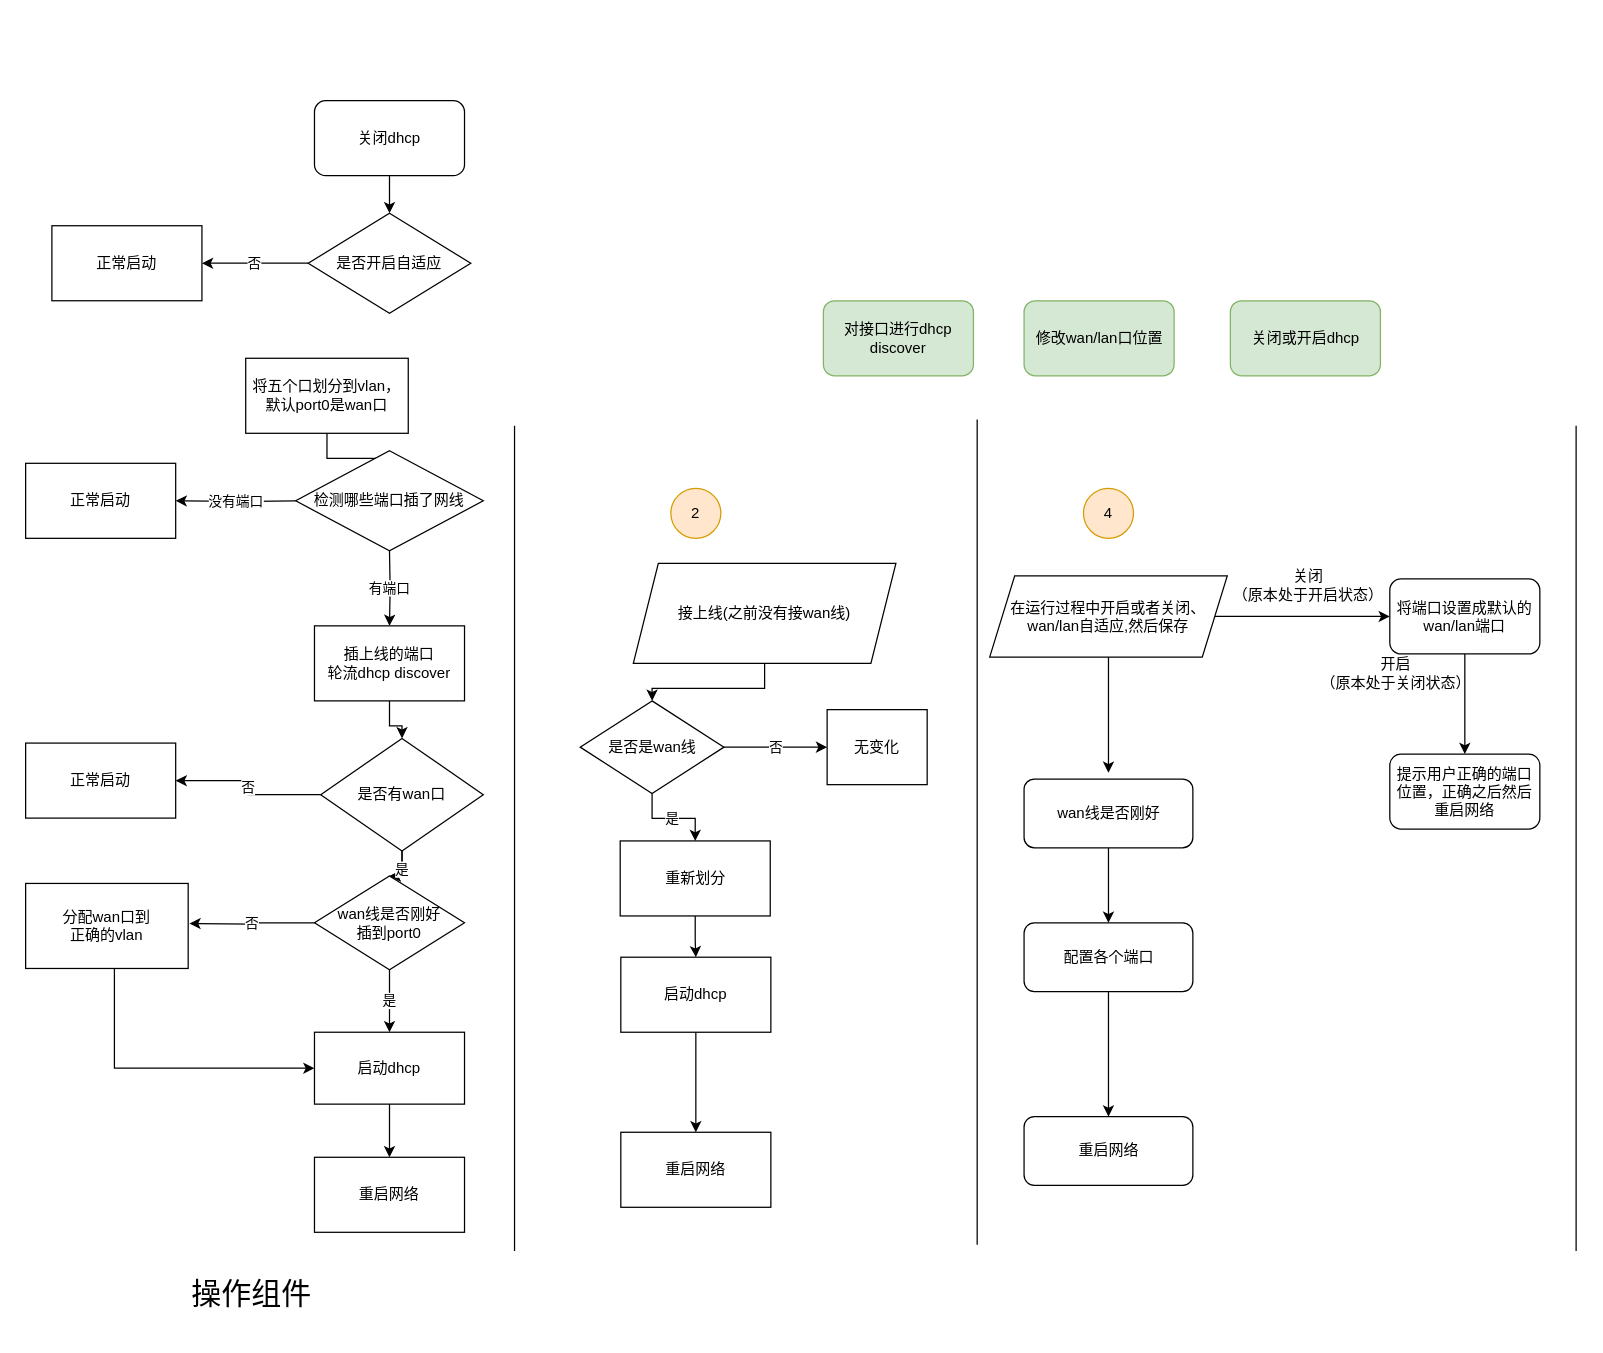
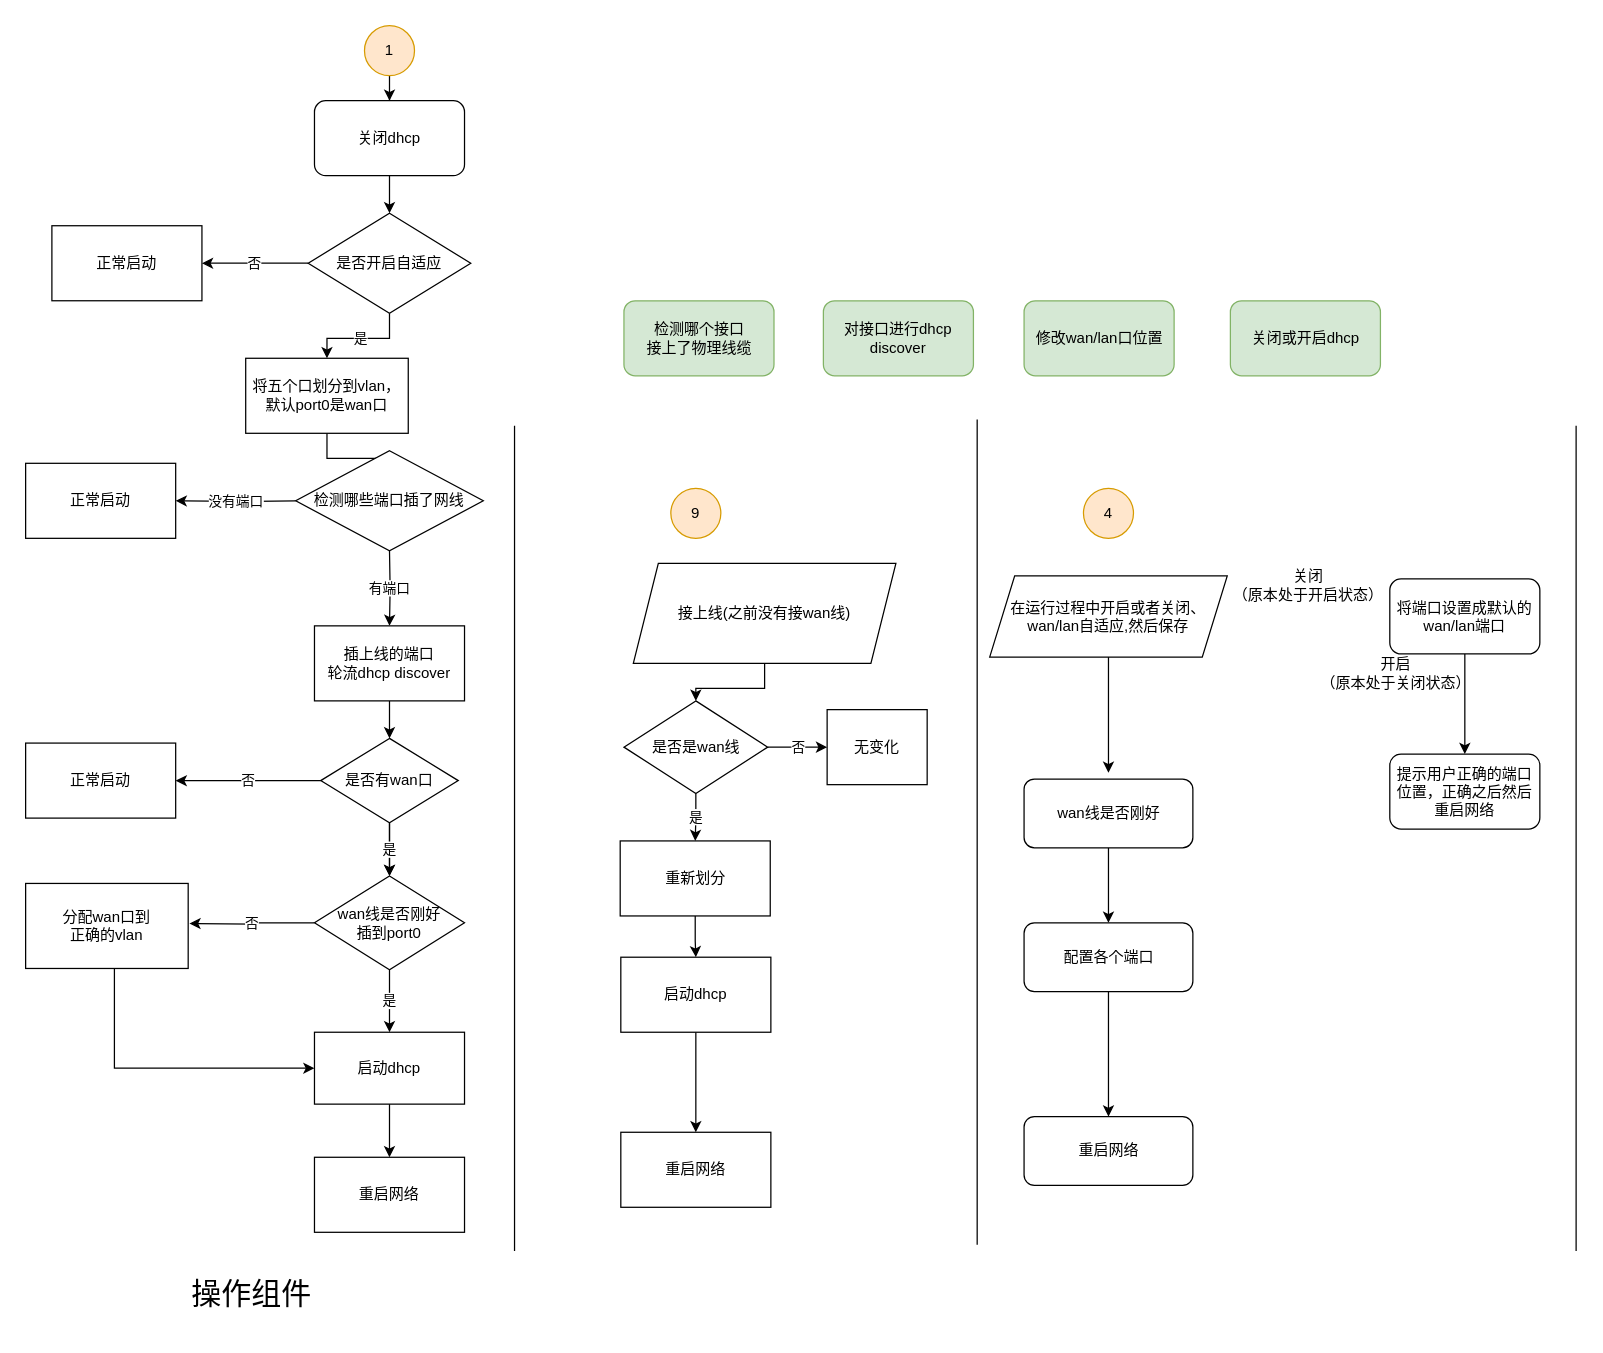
node "1": added
edge "1" -> "关闭dhcp": added
edge "是否开启自适应" -> "将五个口划分到vlan，默认port0是wan口": added, label "是"
node "检测哪个接口 接上了物理线缆": added
node "2": label "2" -> "9"
edge "在运行过程中开启或者关闭、 wan/lan自适应,然后保存" -> "将端口设置成默认的wan/lan端口": removed
node "是否是wan线": moved (652, 747) -> (696, 747)
node "是否有wan口": size 163x113 -> 138x84
